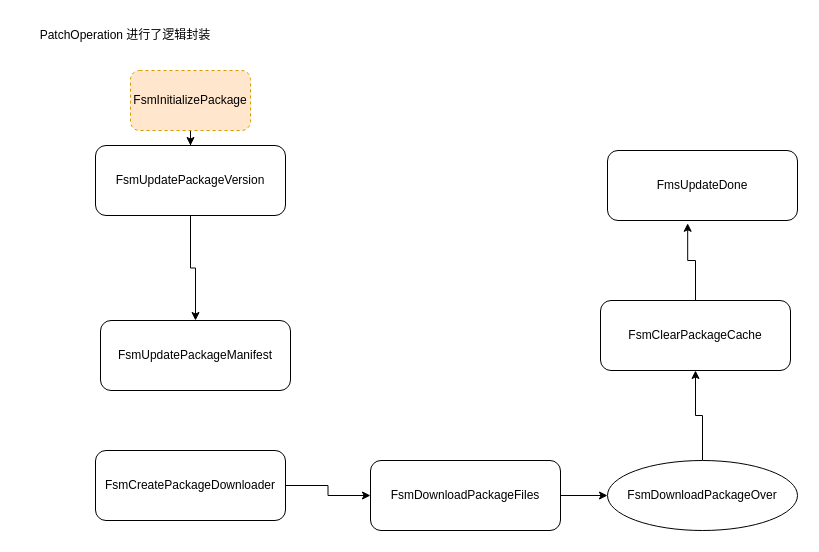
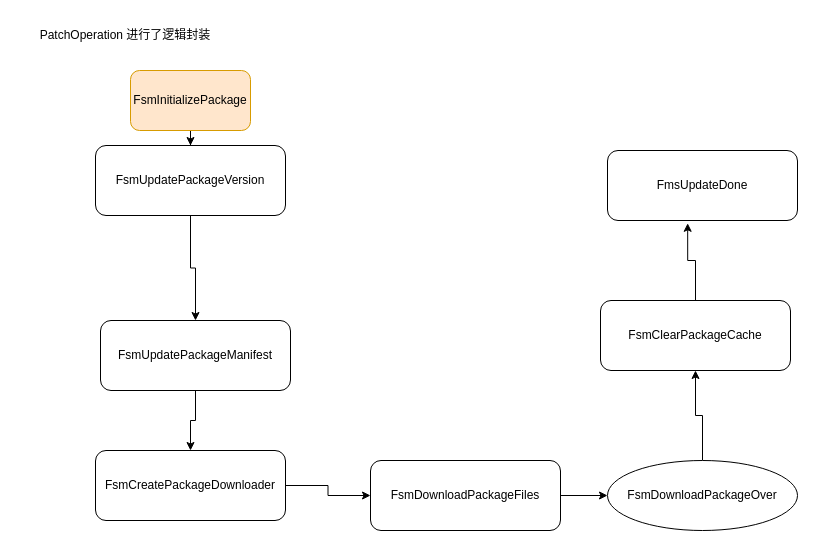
node "FsmInitializePackage": style dashed -> solid
edge "FsmUpdatePackageManifest" -> "FsmCreatePackageDownloader": added
